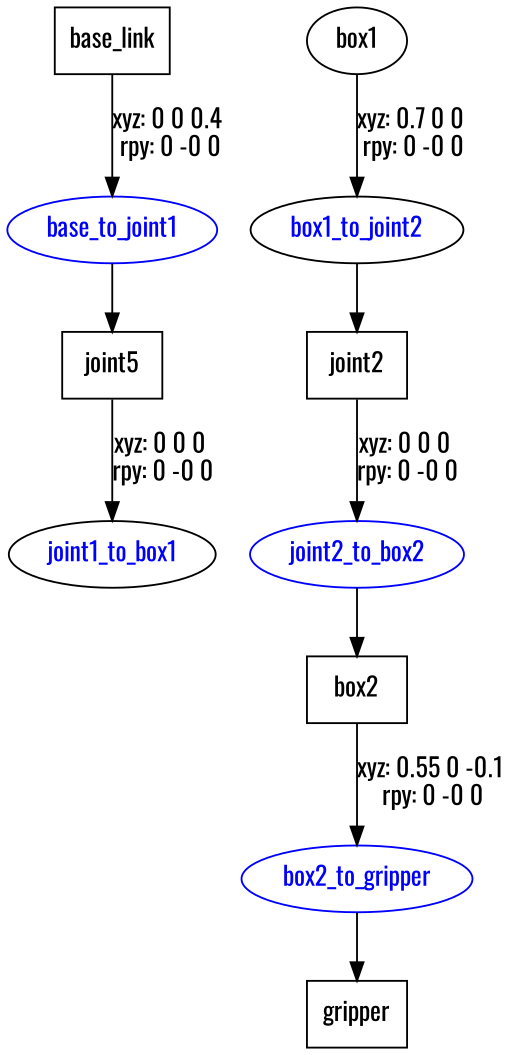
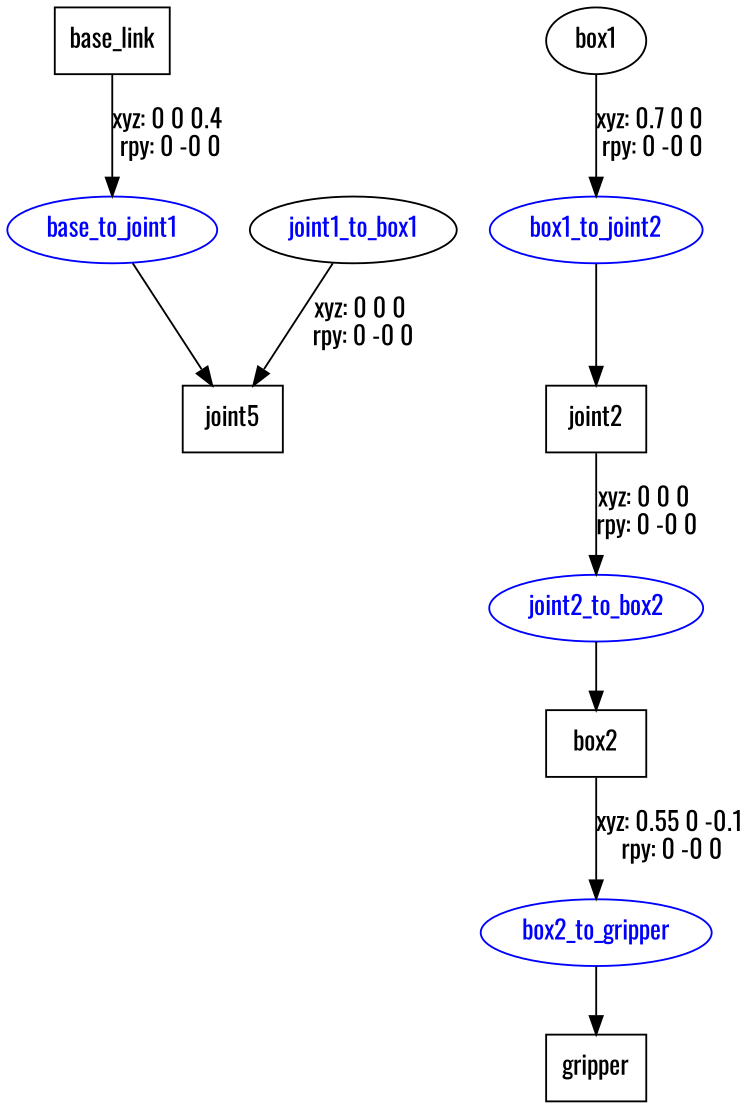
node "box1_to_joint2": color black -> blue
edge "joint5" -> "joint1_to_box1": reversed
